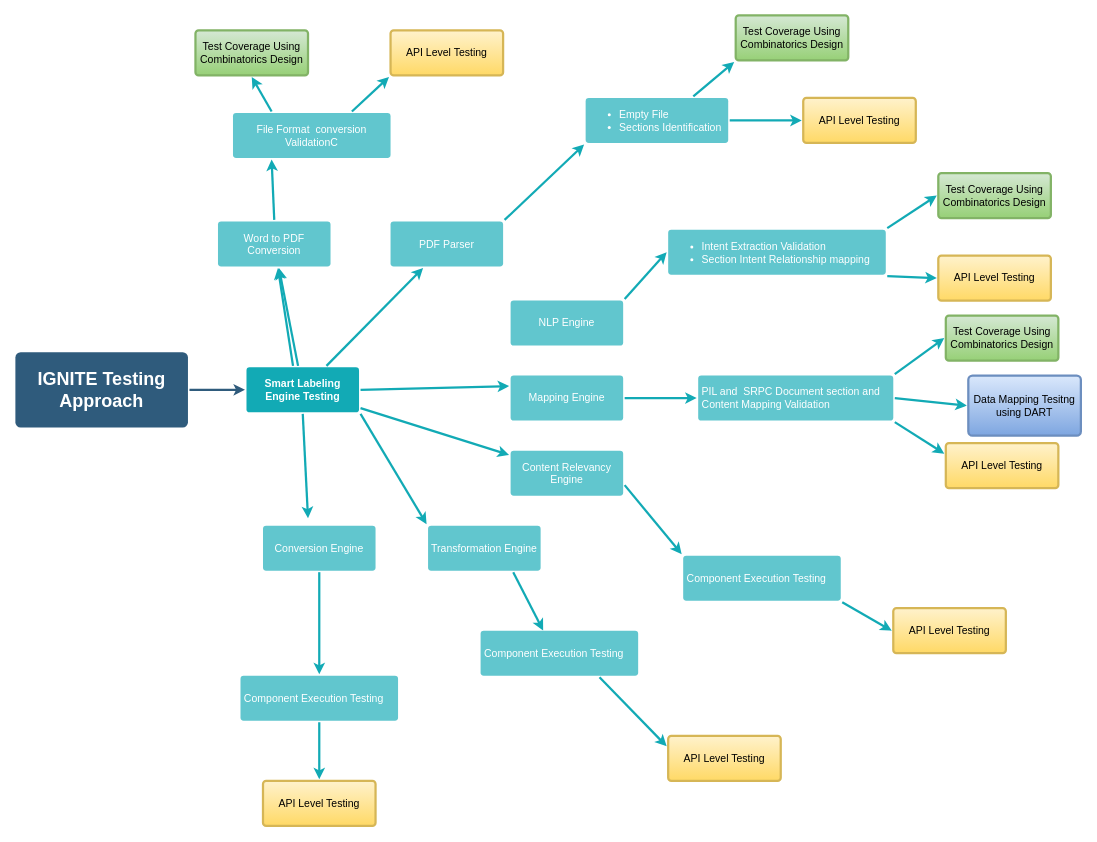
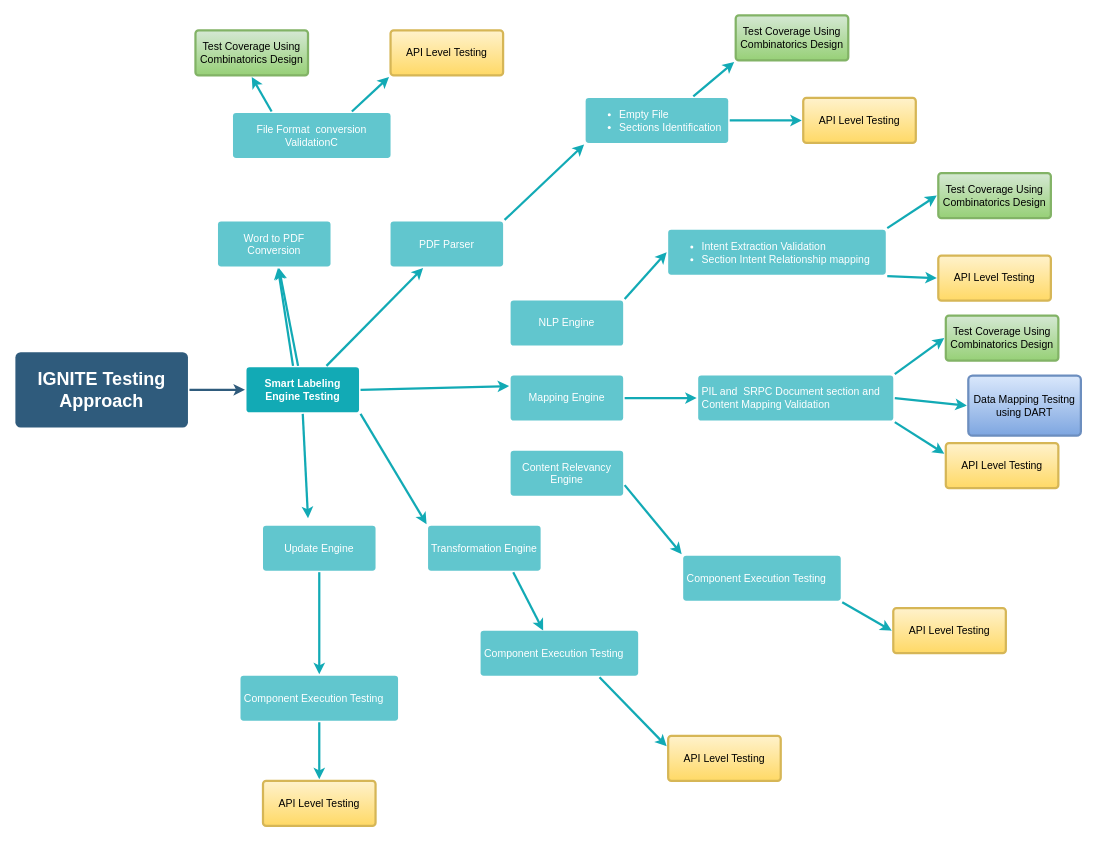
edge "Word to PDF Conversion" -> "File Format conversion ValidationC": removed
edge "Smart Labeling Engine Testing" -> "Content Relevancy Engine": removed
node "Conversion Engine": label "Conversion Engine" -> "Update Engine"
